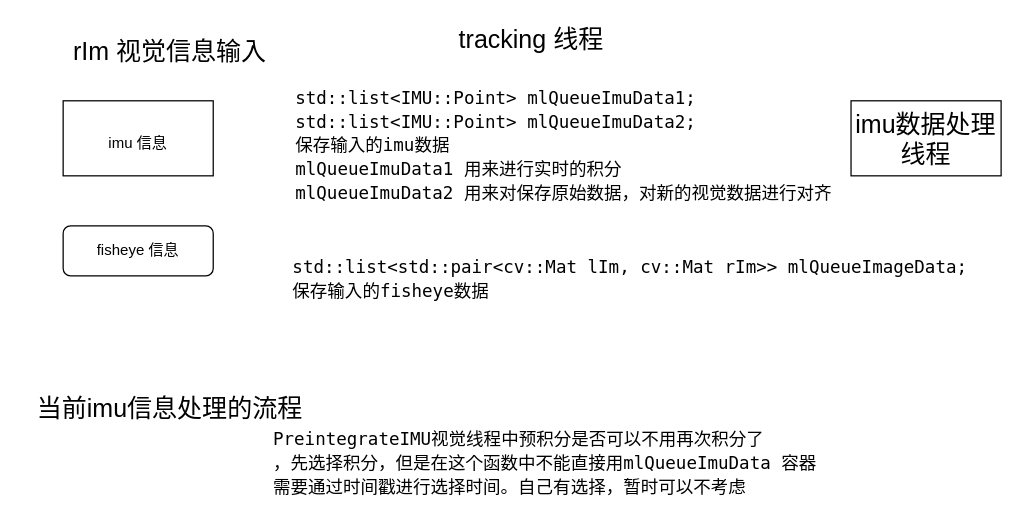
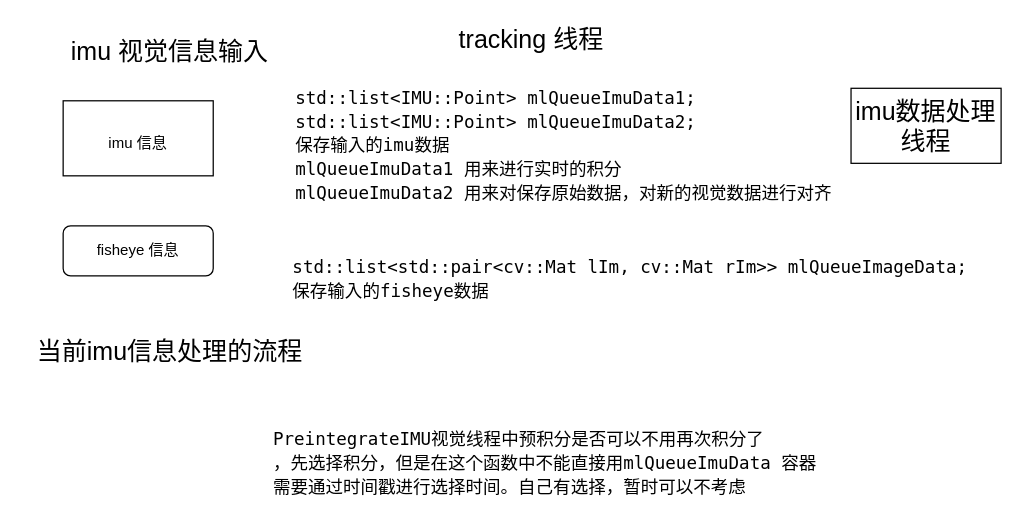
node "rIm 视觉信息输入": label "rIm 视觉信息输入" -> "imu 视觉信息输入"
node "imu数据处理线程": moved (926, 138) -> (926, 126)
node "当前imu信息处理的流程": moved (169, 407) -> (169, 351)
